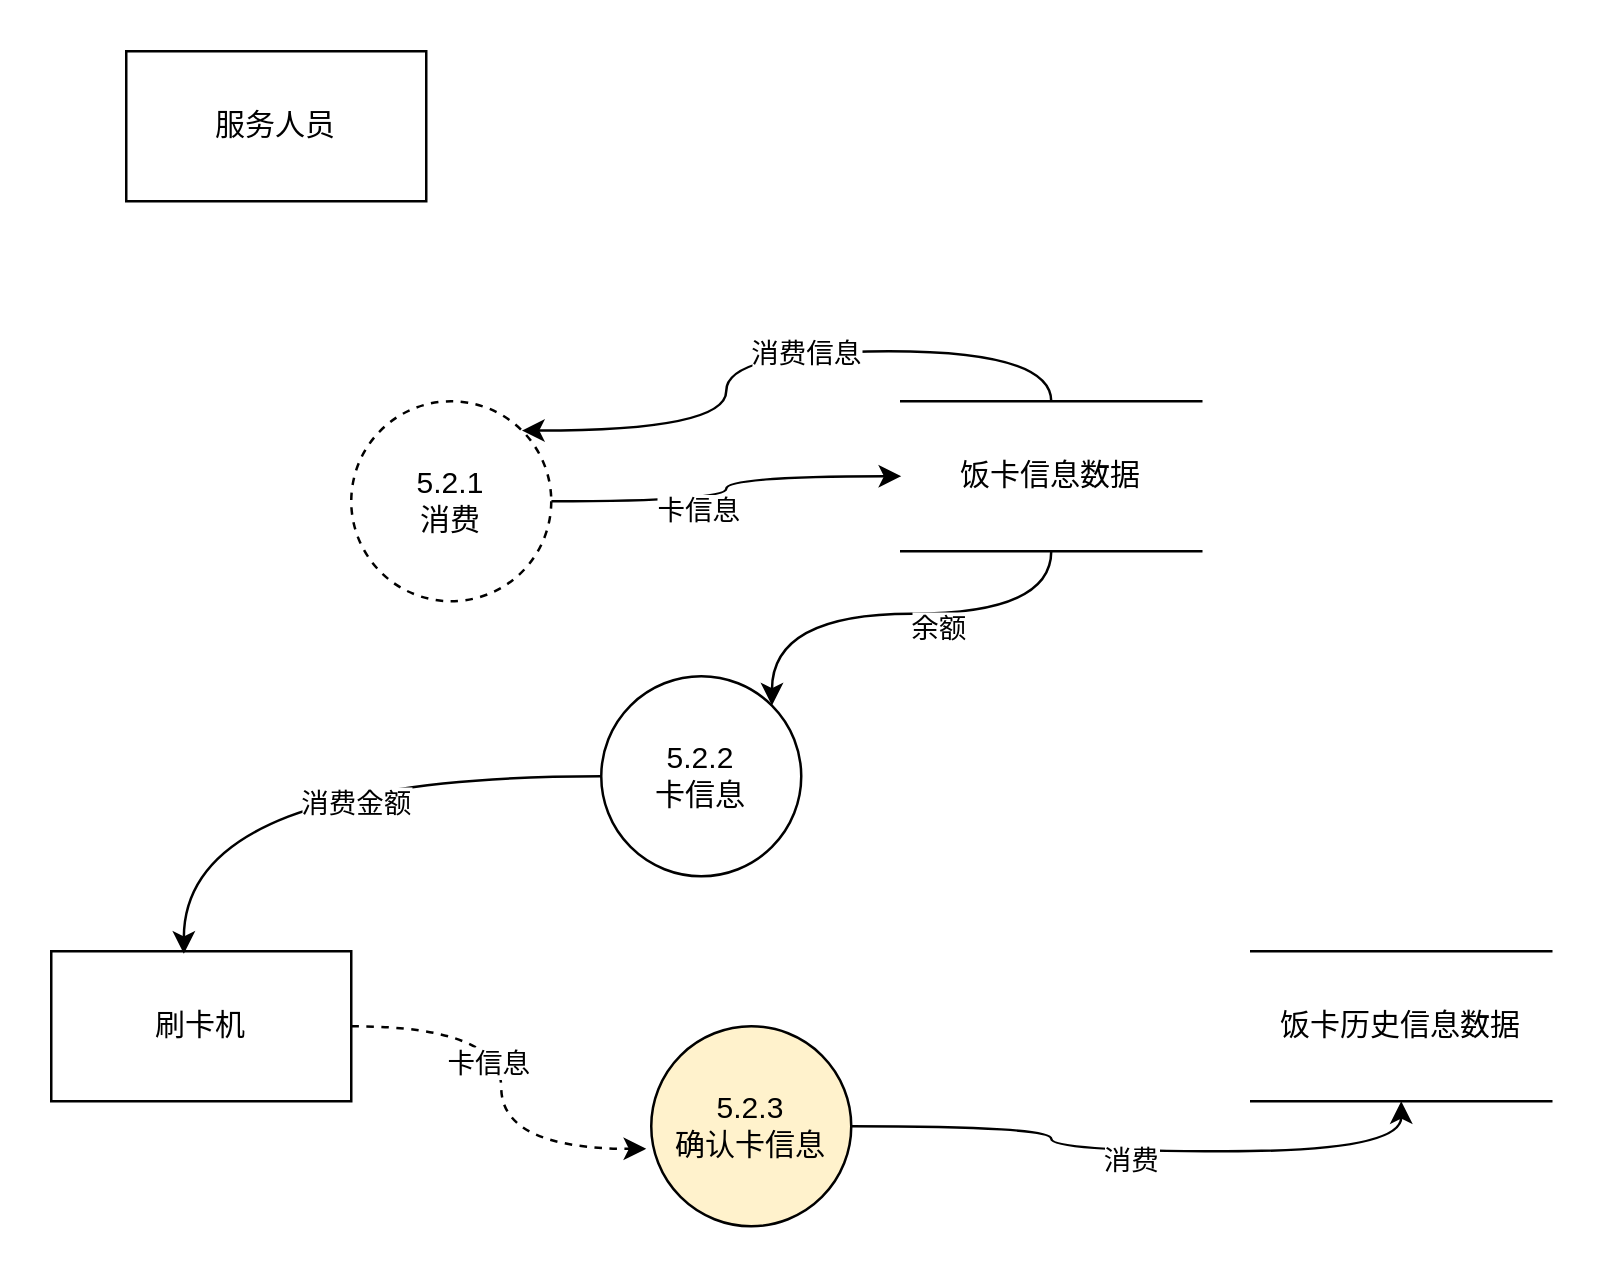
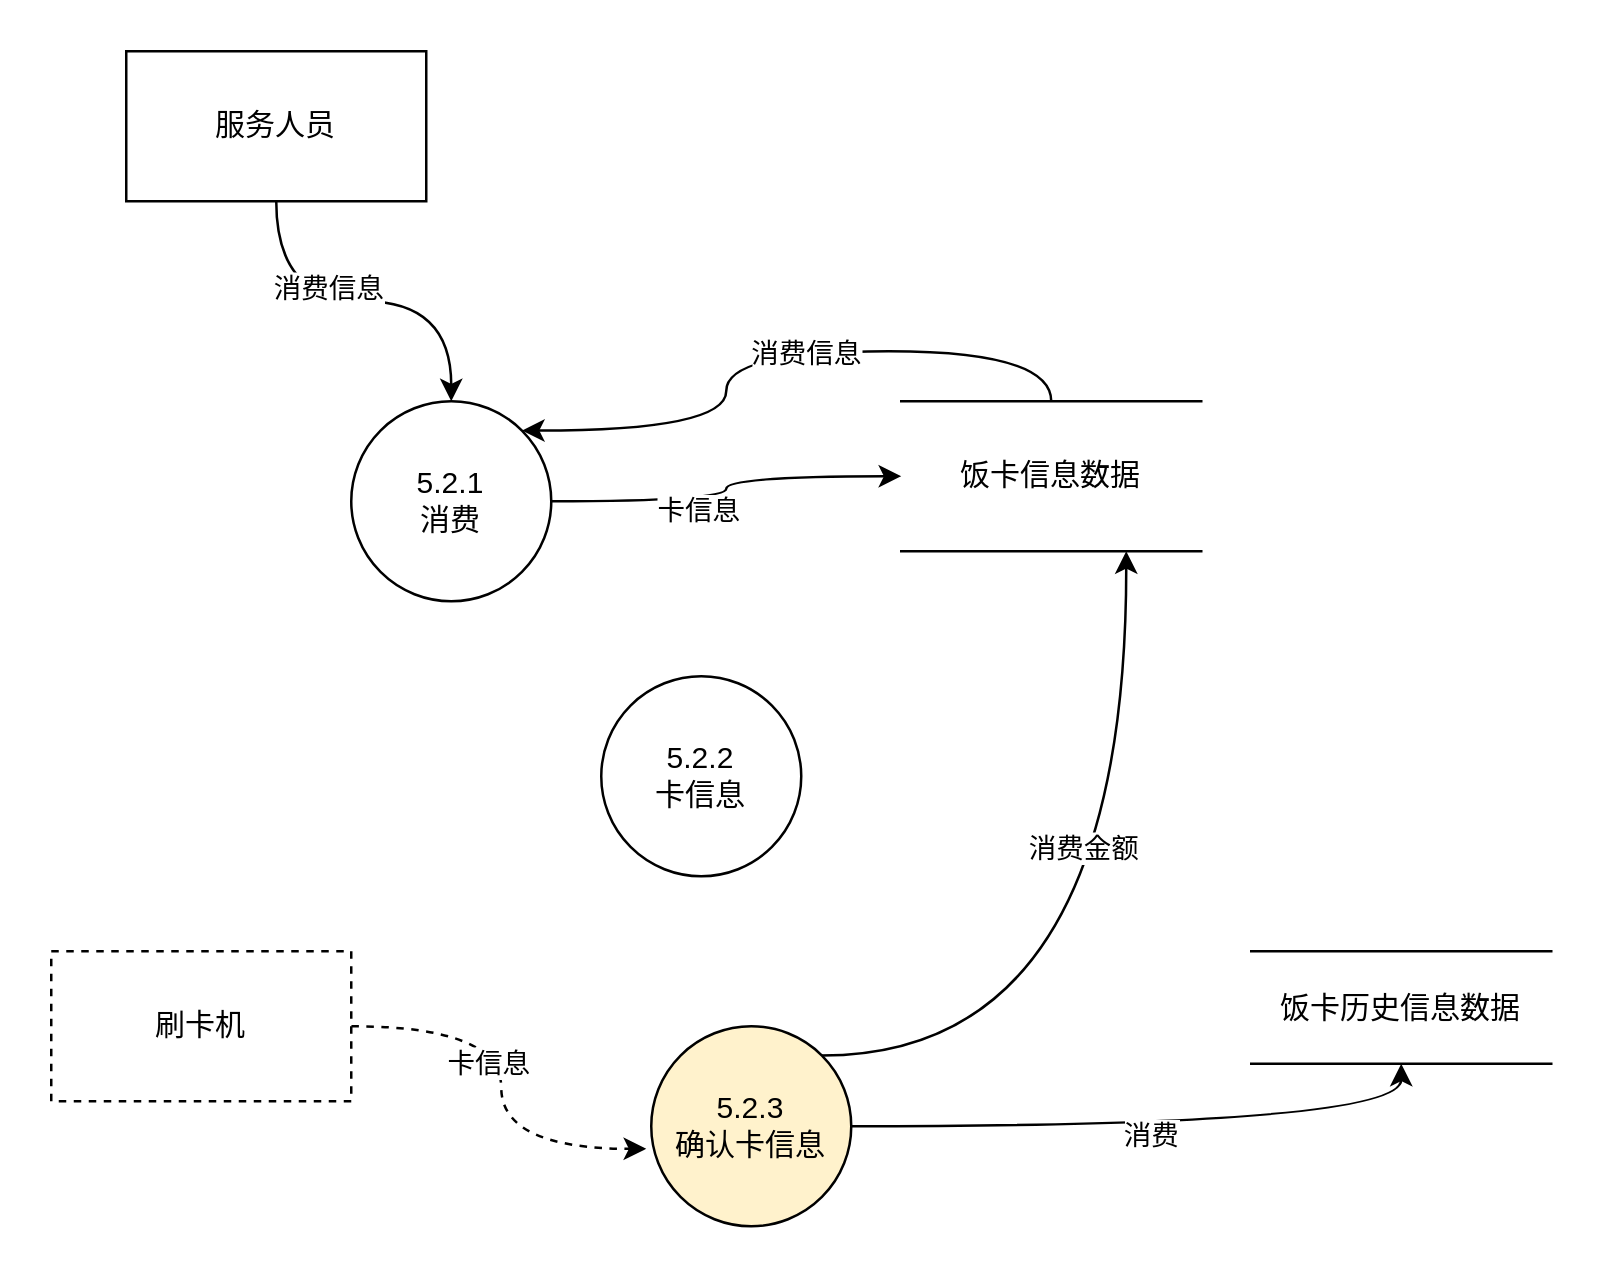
edge "服务人员" -> "5.2.1 消费": added, label "消费信息"
node "5.2.1 消费": style dashed -> solid
edge "饭卡信息数据" -> "5.2.2 卡信息": removed, label "余额"
edge "5.2.2 卡信息" -> "刷卡机": removed, label "消费金额"
edge "5.2.3 确认卡信息" -> "饭卡信息数据": added, label "消费金额"
node "刷卡机": style solid -> dashed
node "饭卡历史信息数据": size 300x150 -> 300x113
